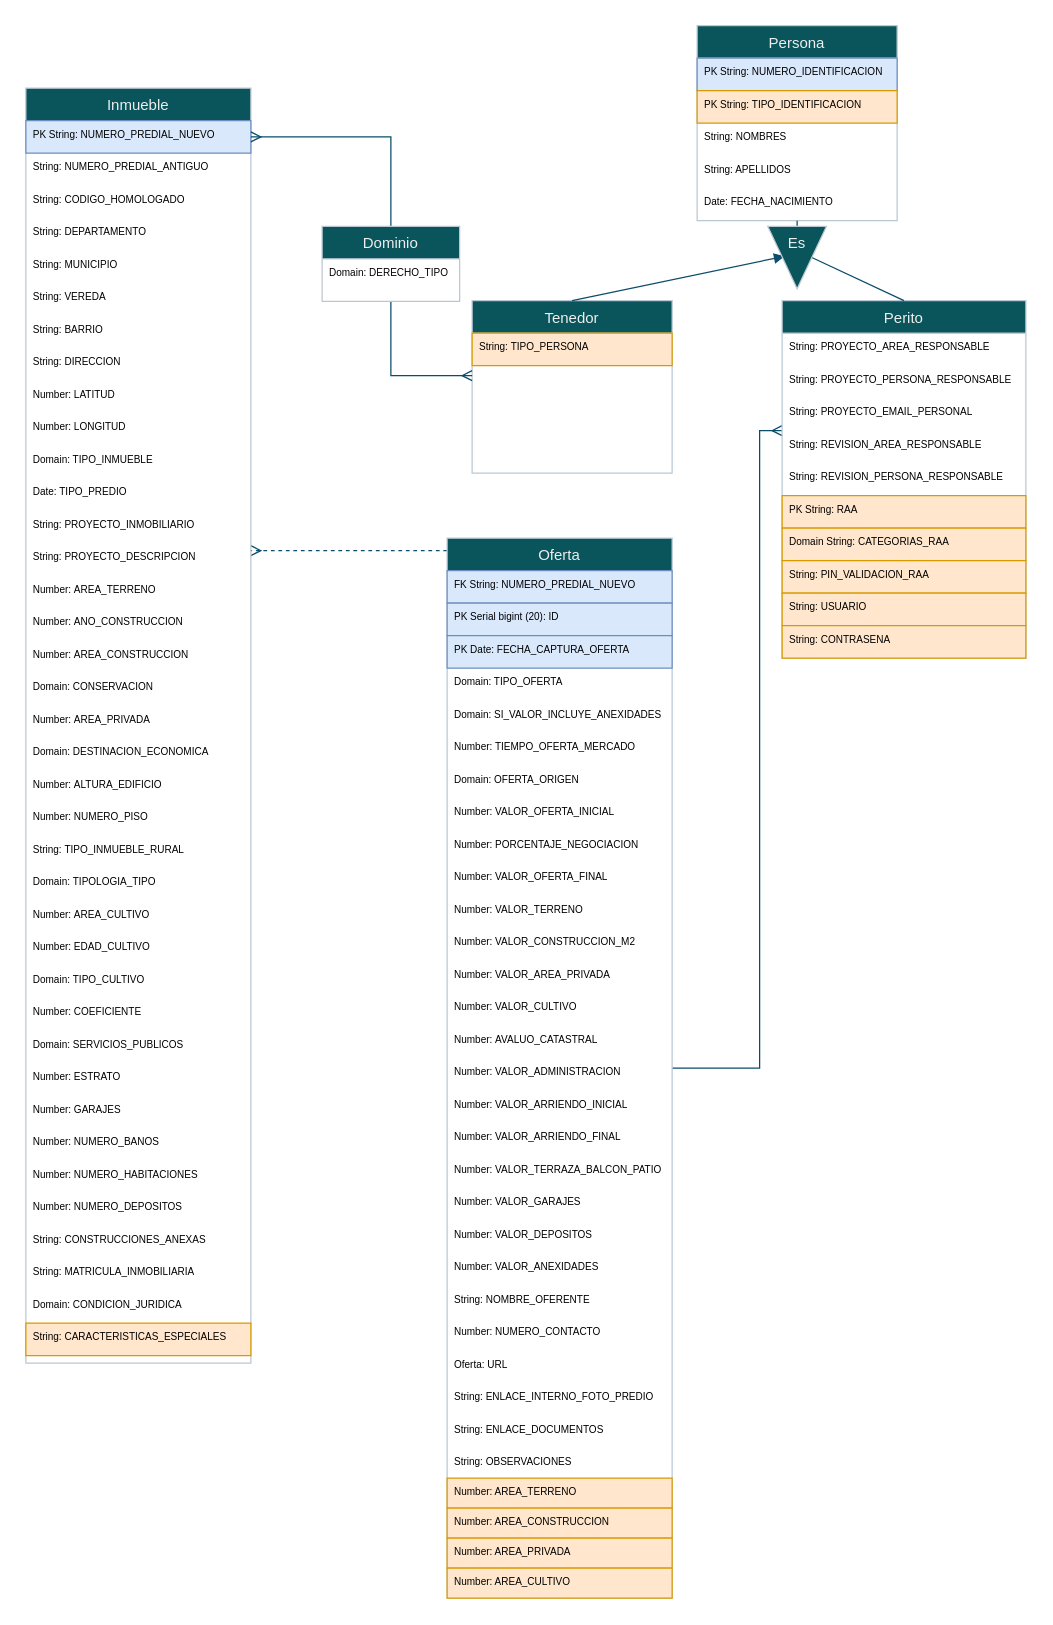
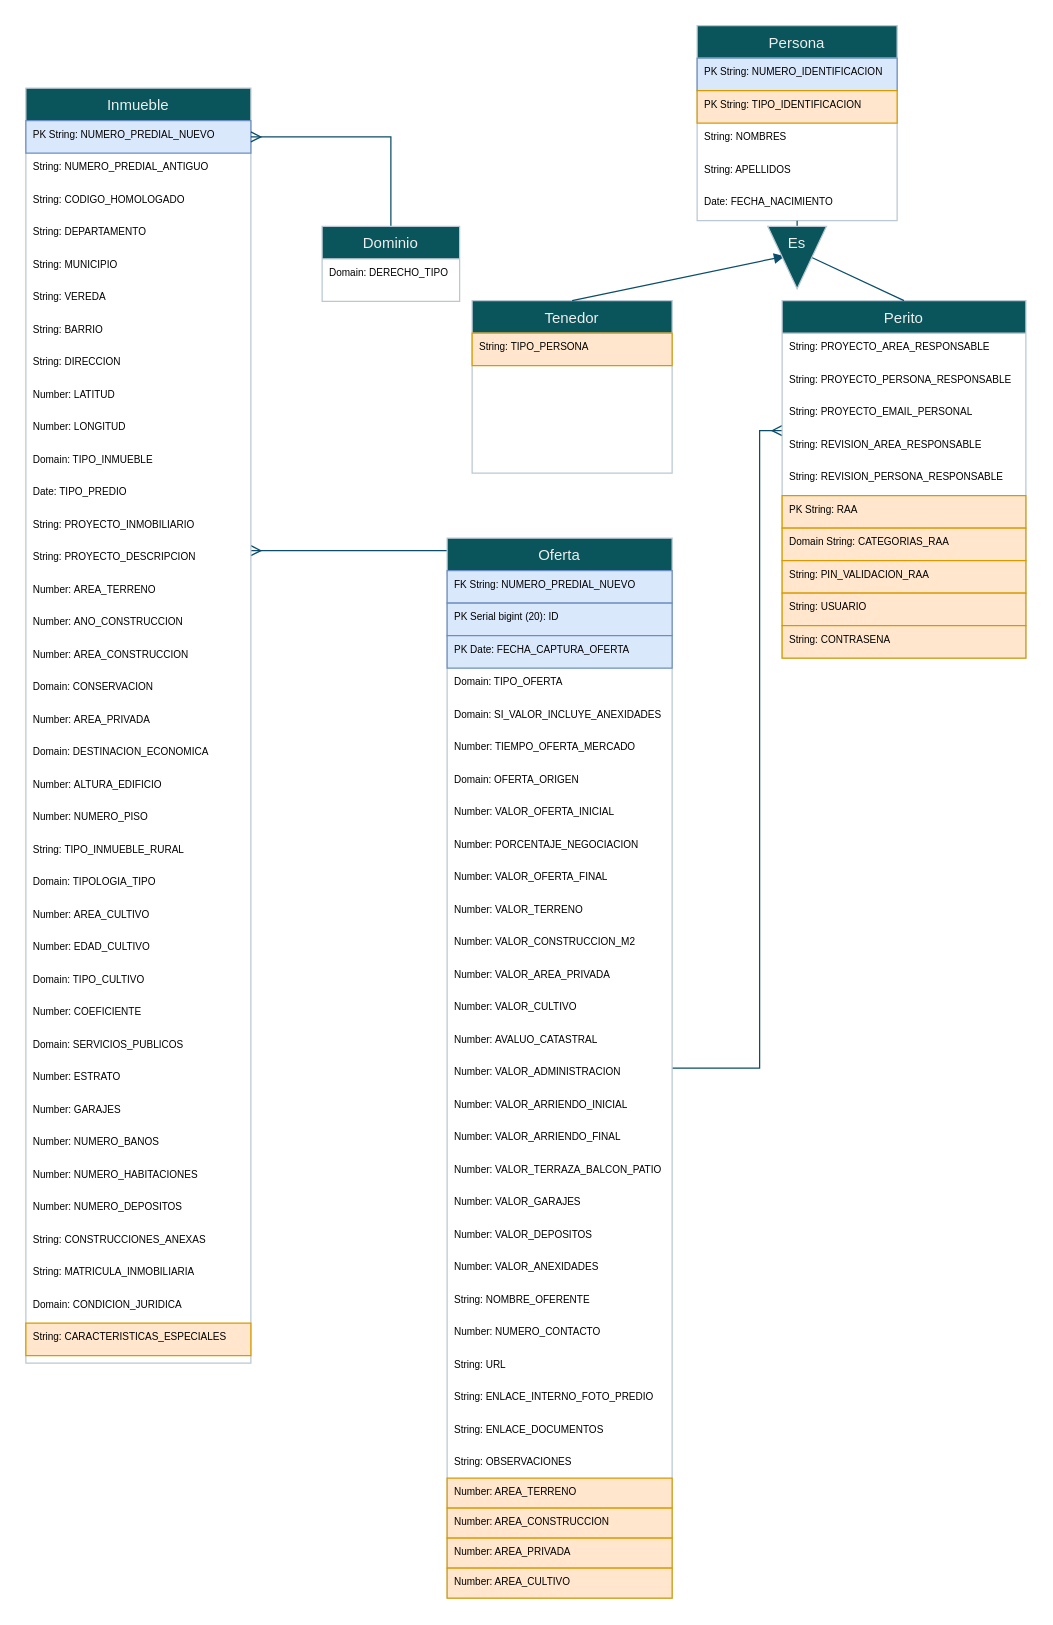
edge "Dominio" -> "Tenedor": removed
edge "Oferta" -> "Inmueble": style dashed -> solid
node "Oferta: URL": label "Oferta: URL" -> "String: URL"
